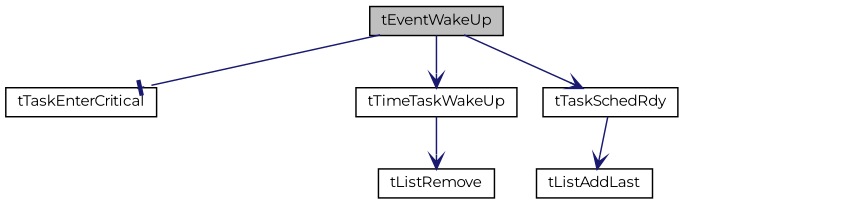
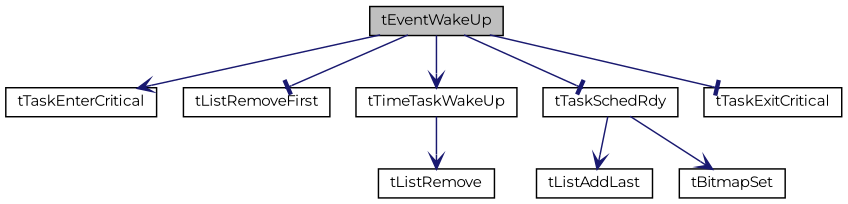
edge "tEventWakeUp" -> "tTaskEnterCritical": arrowhead tee -> vee
edge "tEventWakeUp" -> "tTaskSchedRdy": arrowhead vee -> tee
node "tListRemoveFirst": added
node "tTaskExitCritical": added
node "tBitmapSet": added
